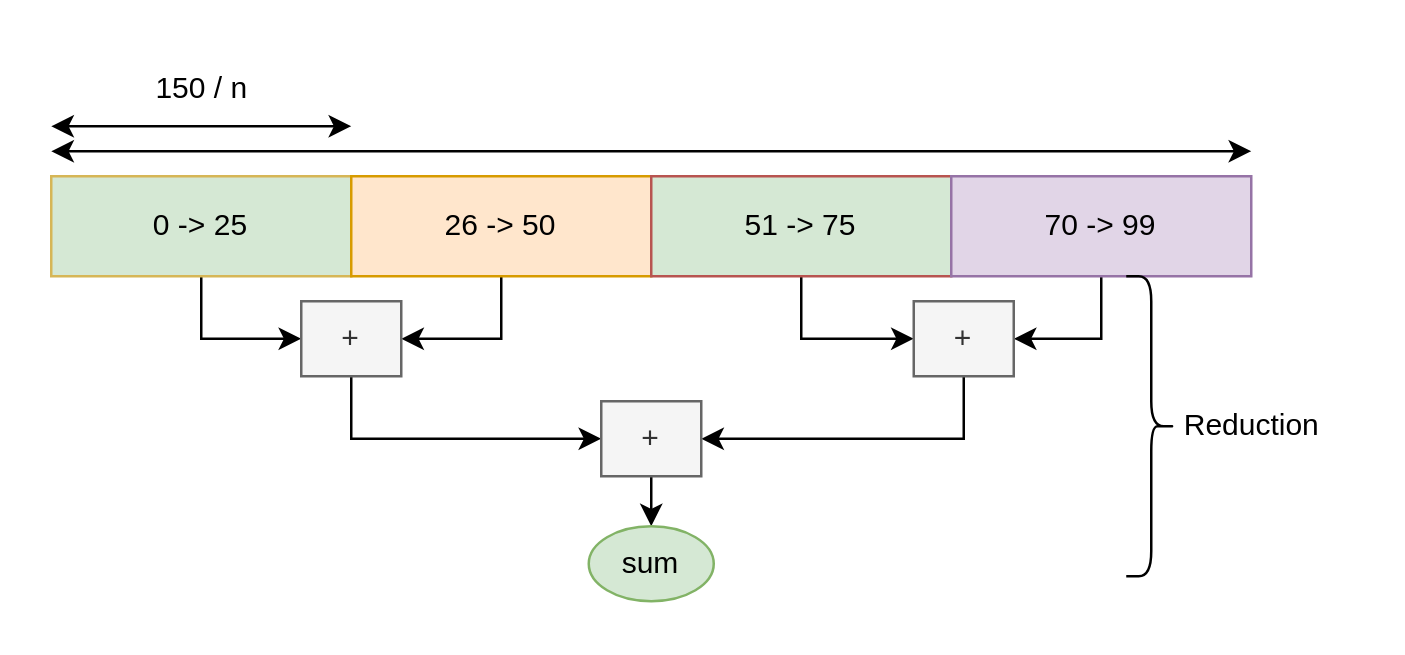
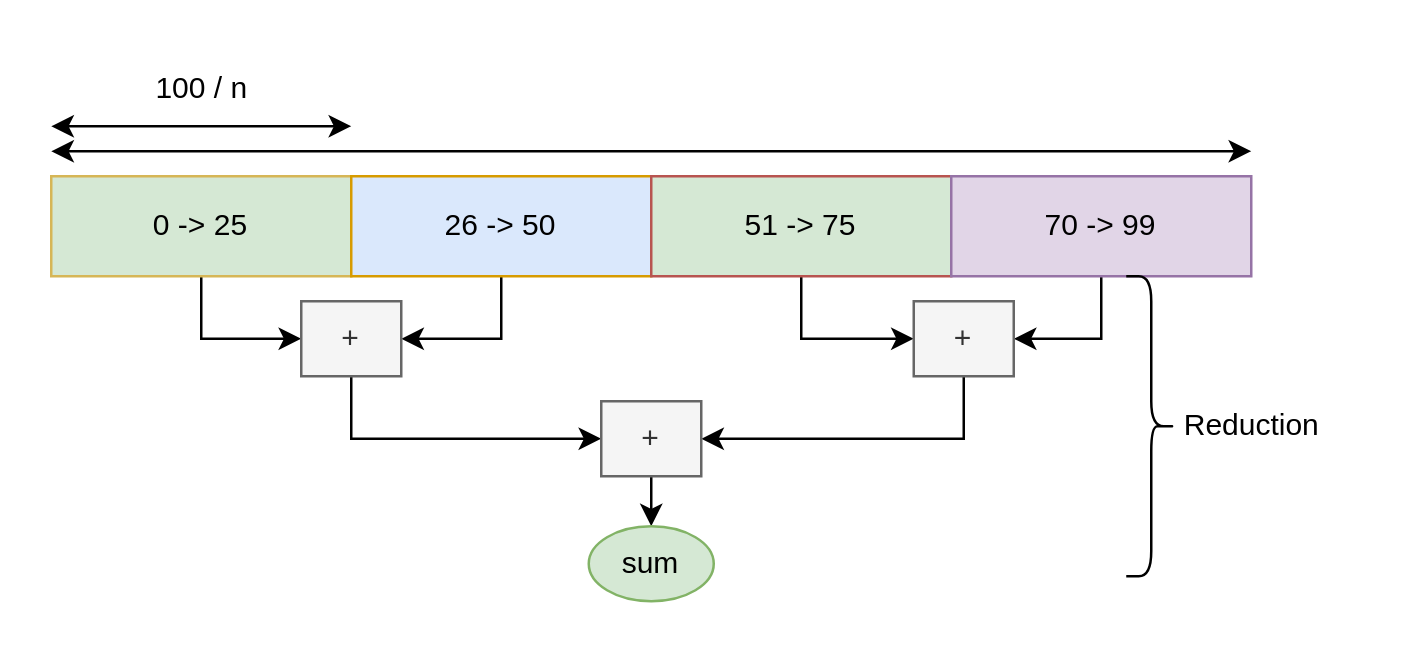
node "150 / n": label "150 / n" -> "100 / n"
node "26 -> 50": fillcolor #ffe6cc -> #dae8fc
